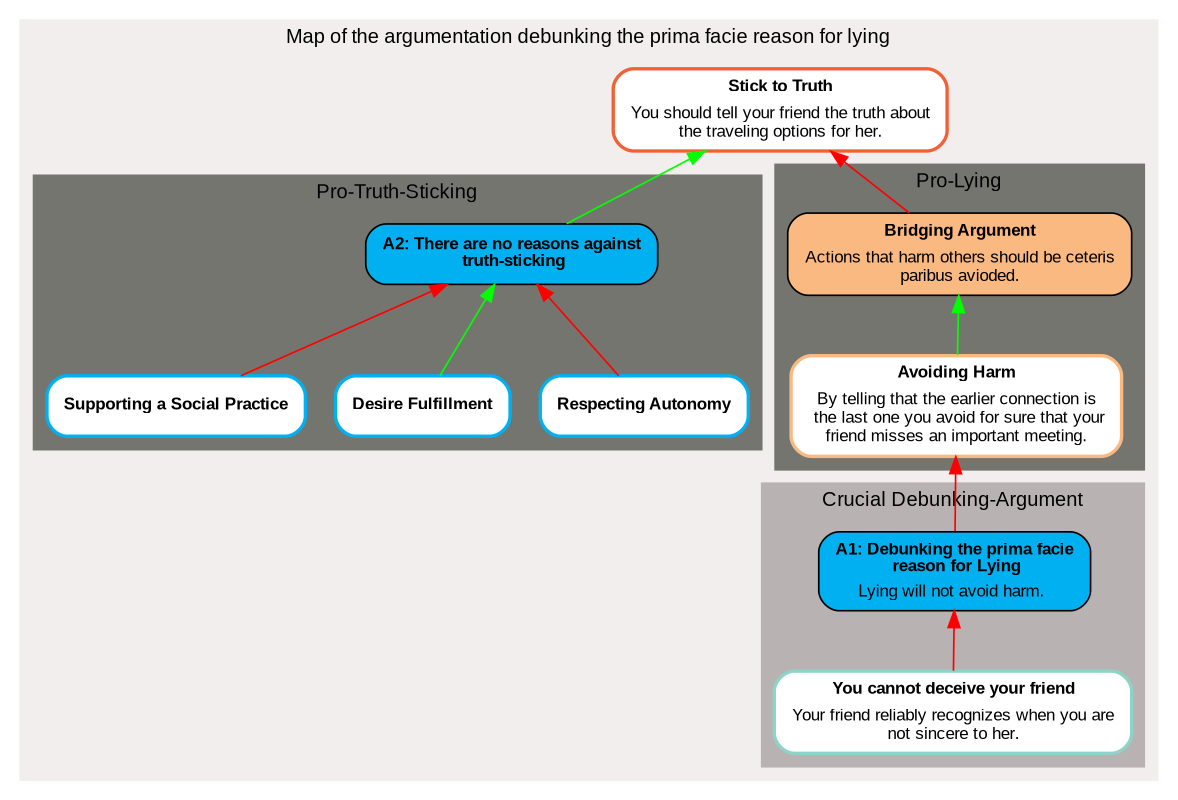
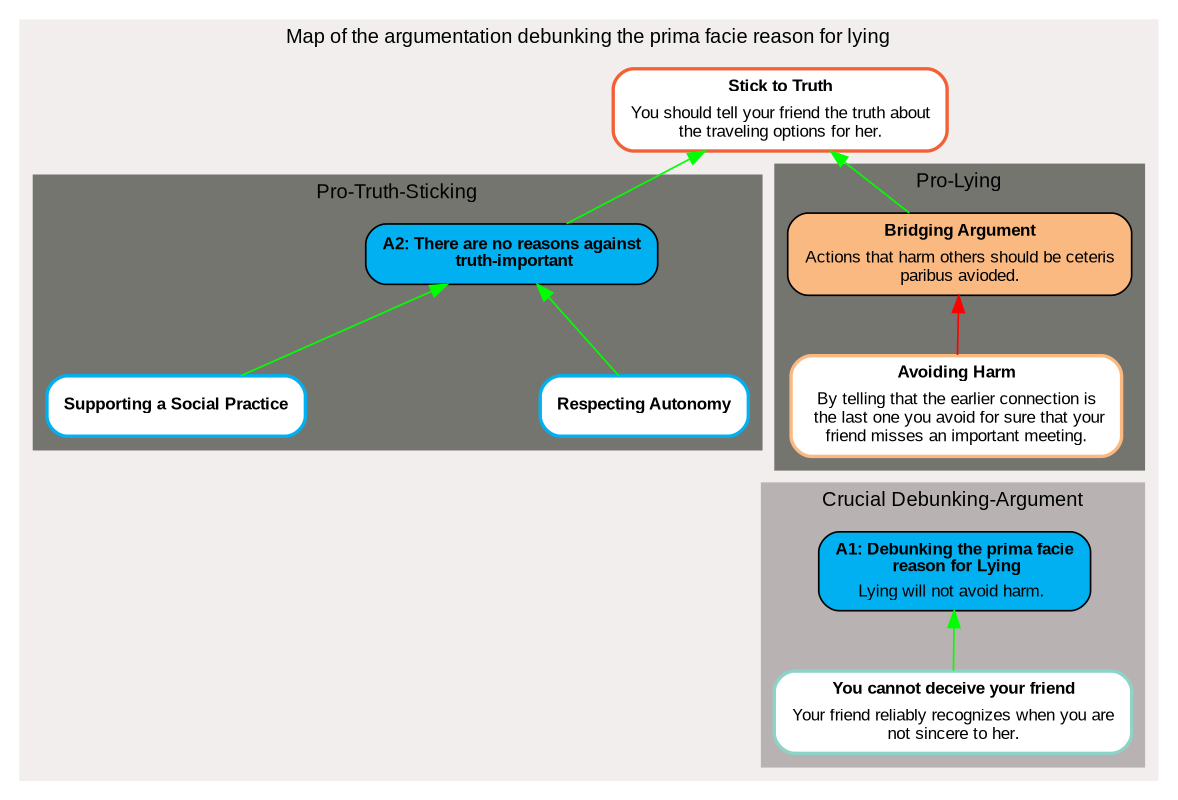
edge "Bridging Argument" -> "Stick to Truth": color #ff0000 -> #00ff00
node "A2: There are no reasons against": text "truth-sticking" -> "truth-important"
edge "Supporting a Social Practice" -> "A2: There are no reasons against": color #ff0000 -> #00ff00
edge "Avoiding Harm" -> "Bridging Argument": color #00ff00 -> #ff0000
edge "Respecting Autonomy" -> "A2: There are no reasons against": color #ff0000 -> #00ff00
node "Desire Fulfillment": removed
edge "A1: Debunking the prima facie" -> "Avoiding Harm": removed
edge "You cannot deceive your friend" -> "A1: Debunking the prima facie": color #ff0000 -> #00ff00
